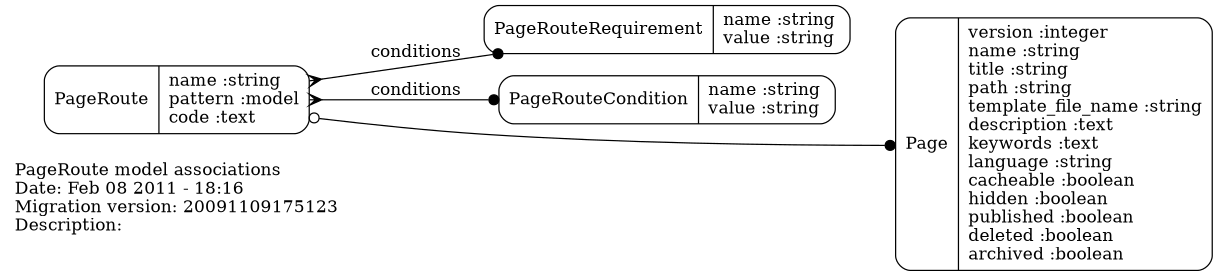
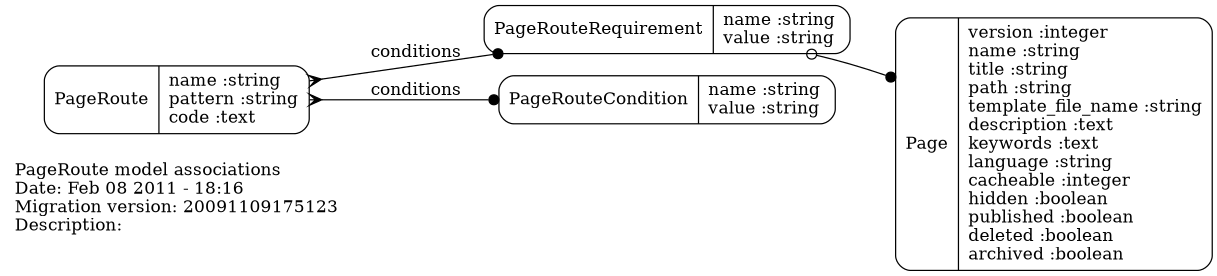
node "PageRoute": text "pattern :model" -> "pattern :string"
edge "PageRoute" -- "Page": now "PageRouteRequirement" -- "Page"
node "Page": text "cacheable :boolean" -> "cacheable :integer"
